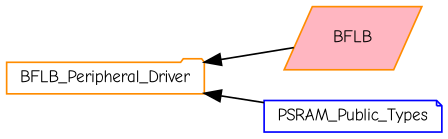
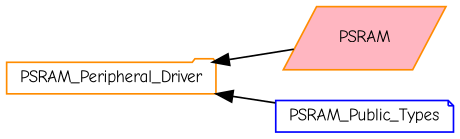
node "BFLB": label "BFLB" -> "PSRAM"
node "BFLB_Peripheral_Driver": label "BFLB_Peripheral_Driver" -> "PSRAM_Peripheral_Driver"
